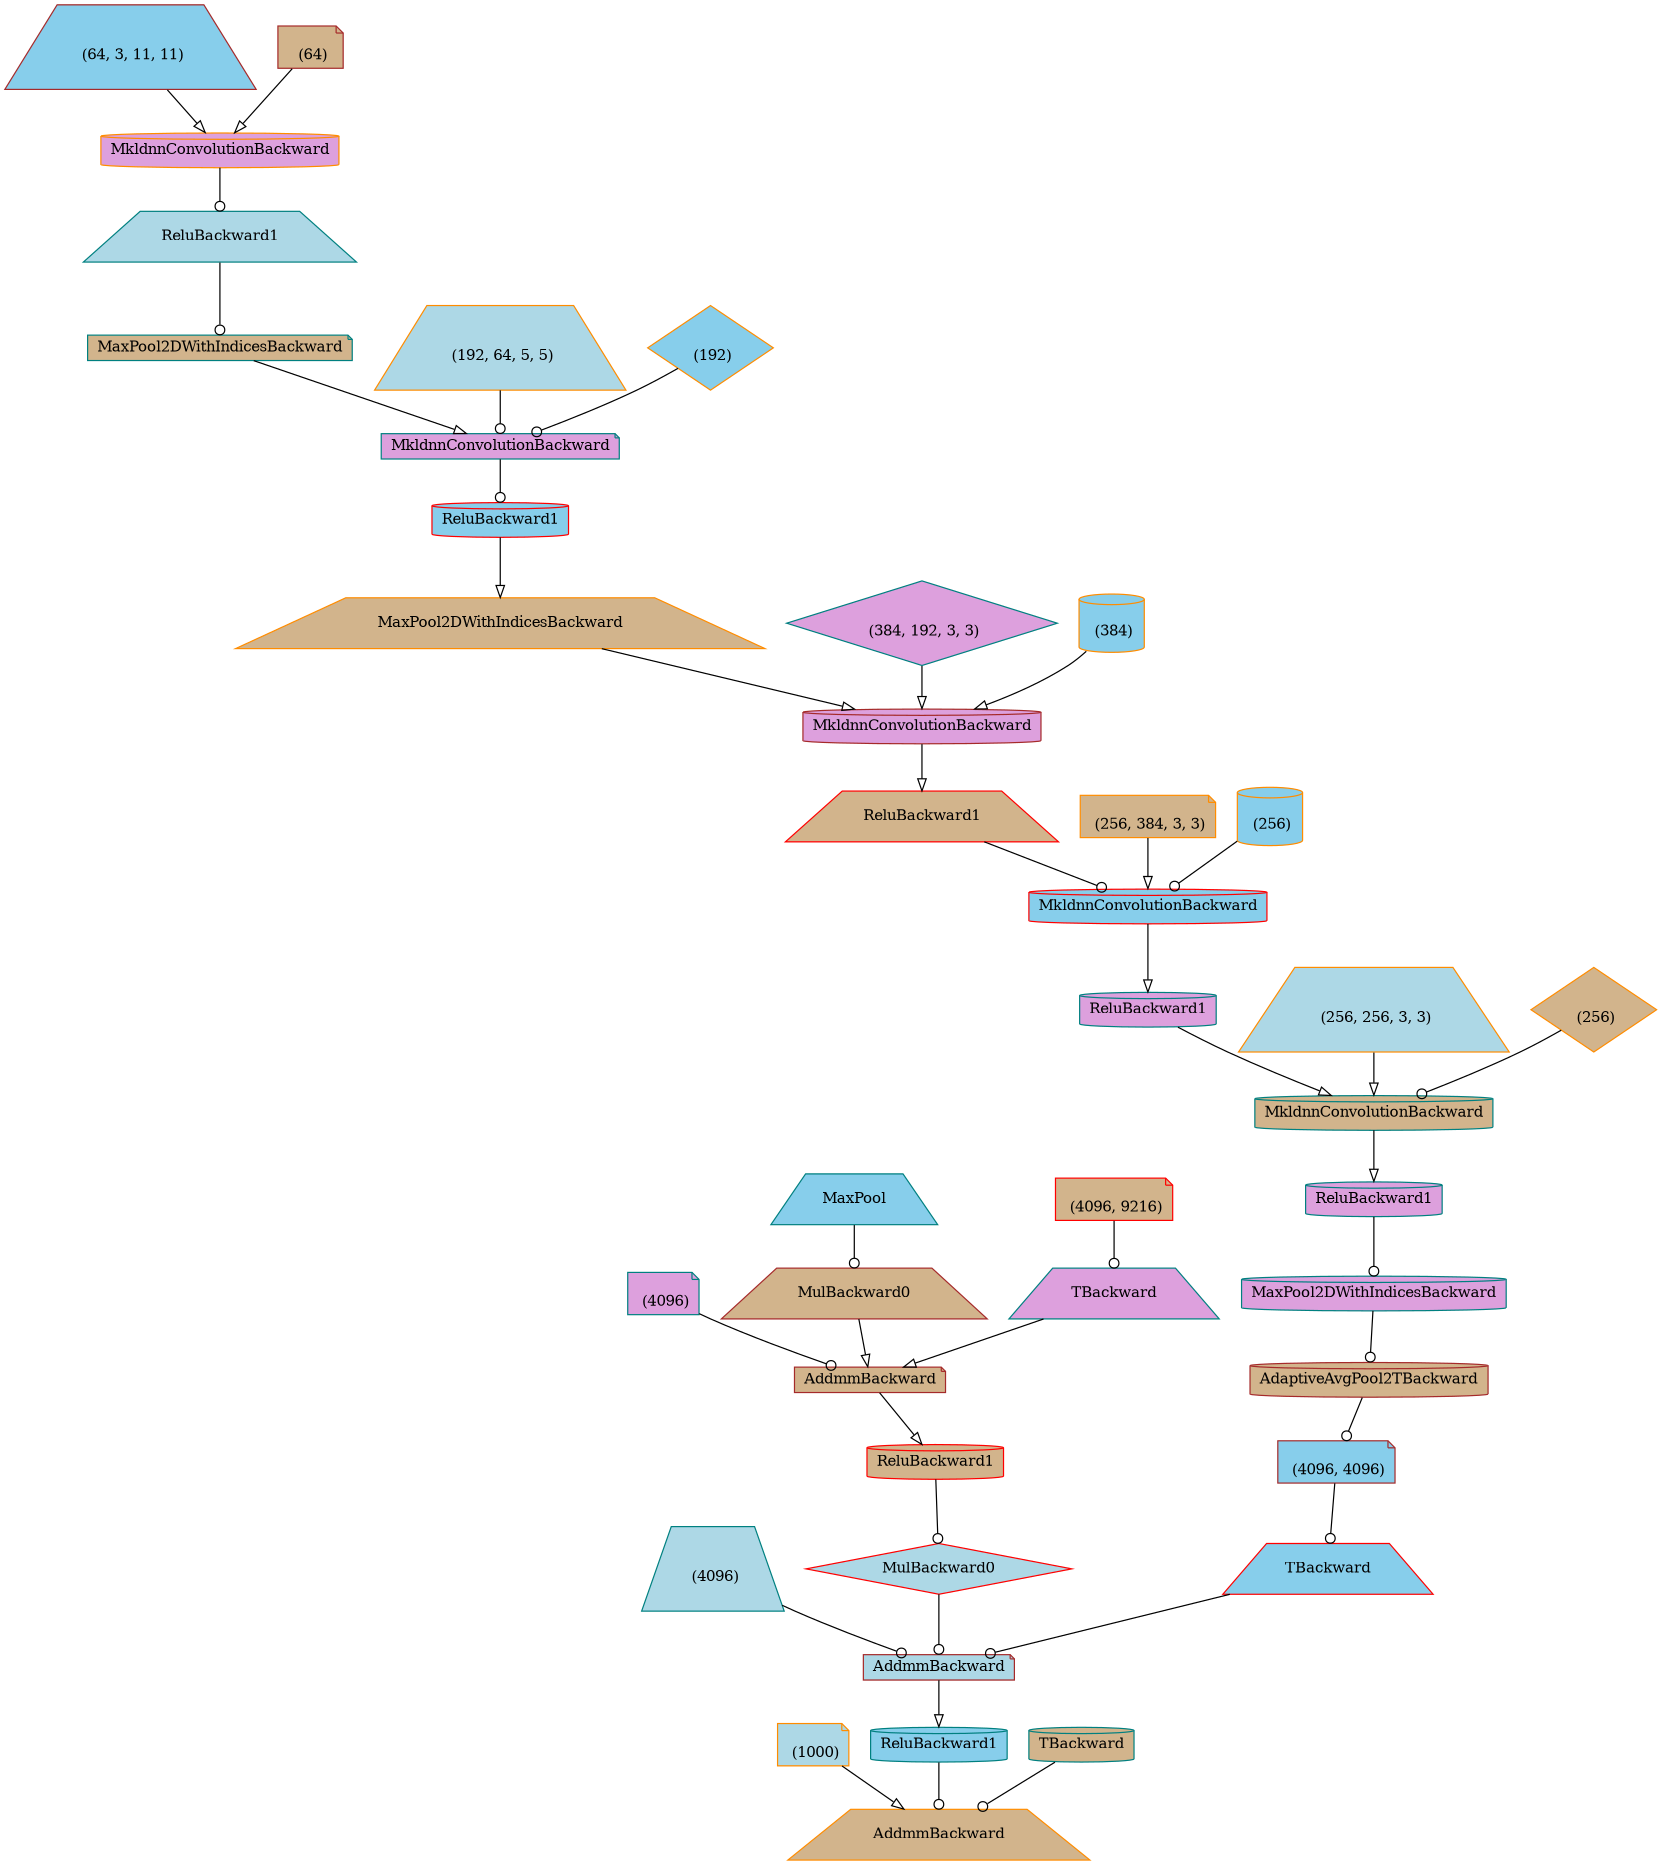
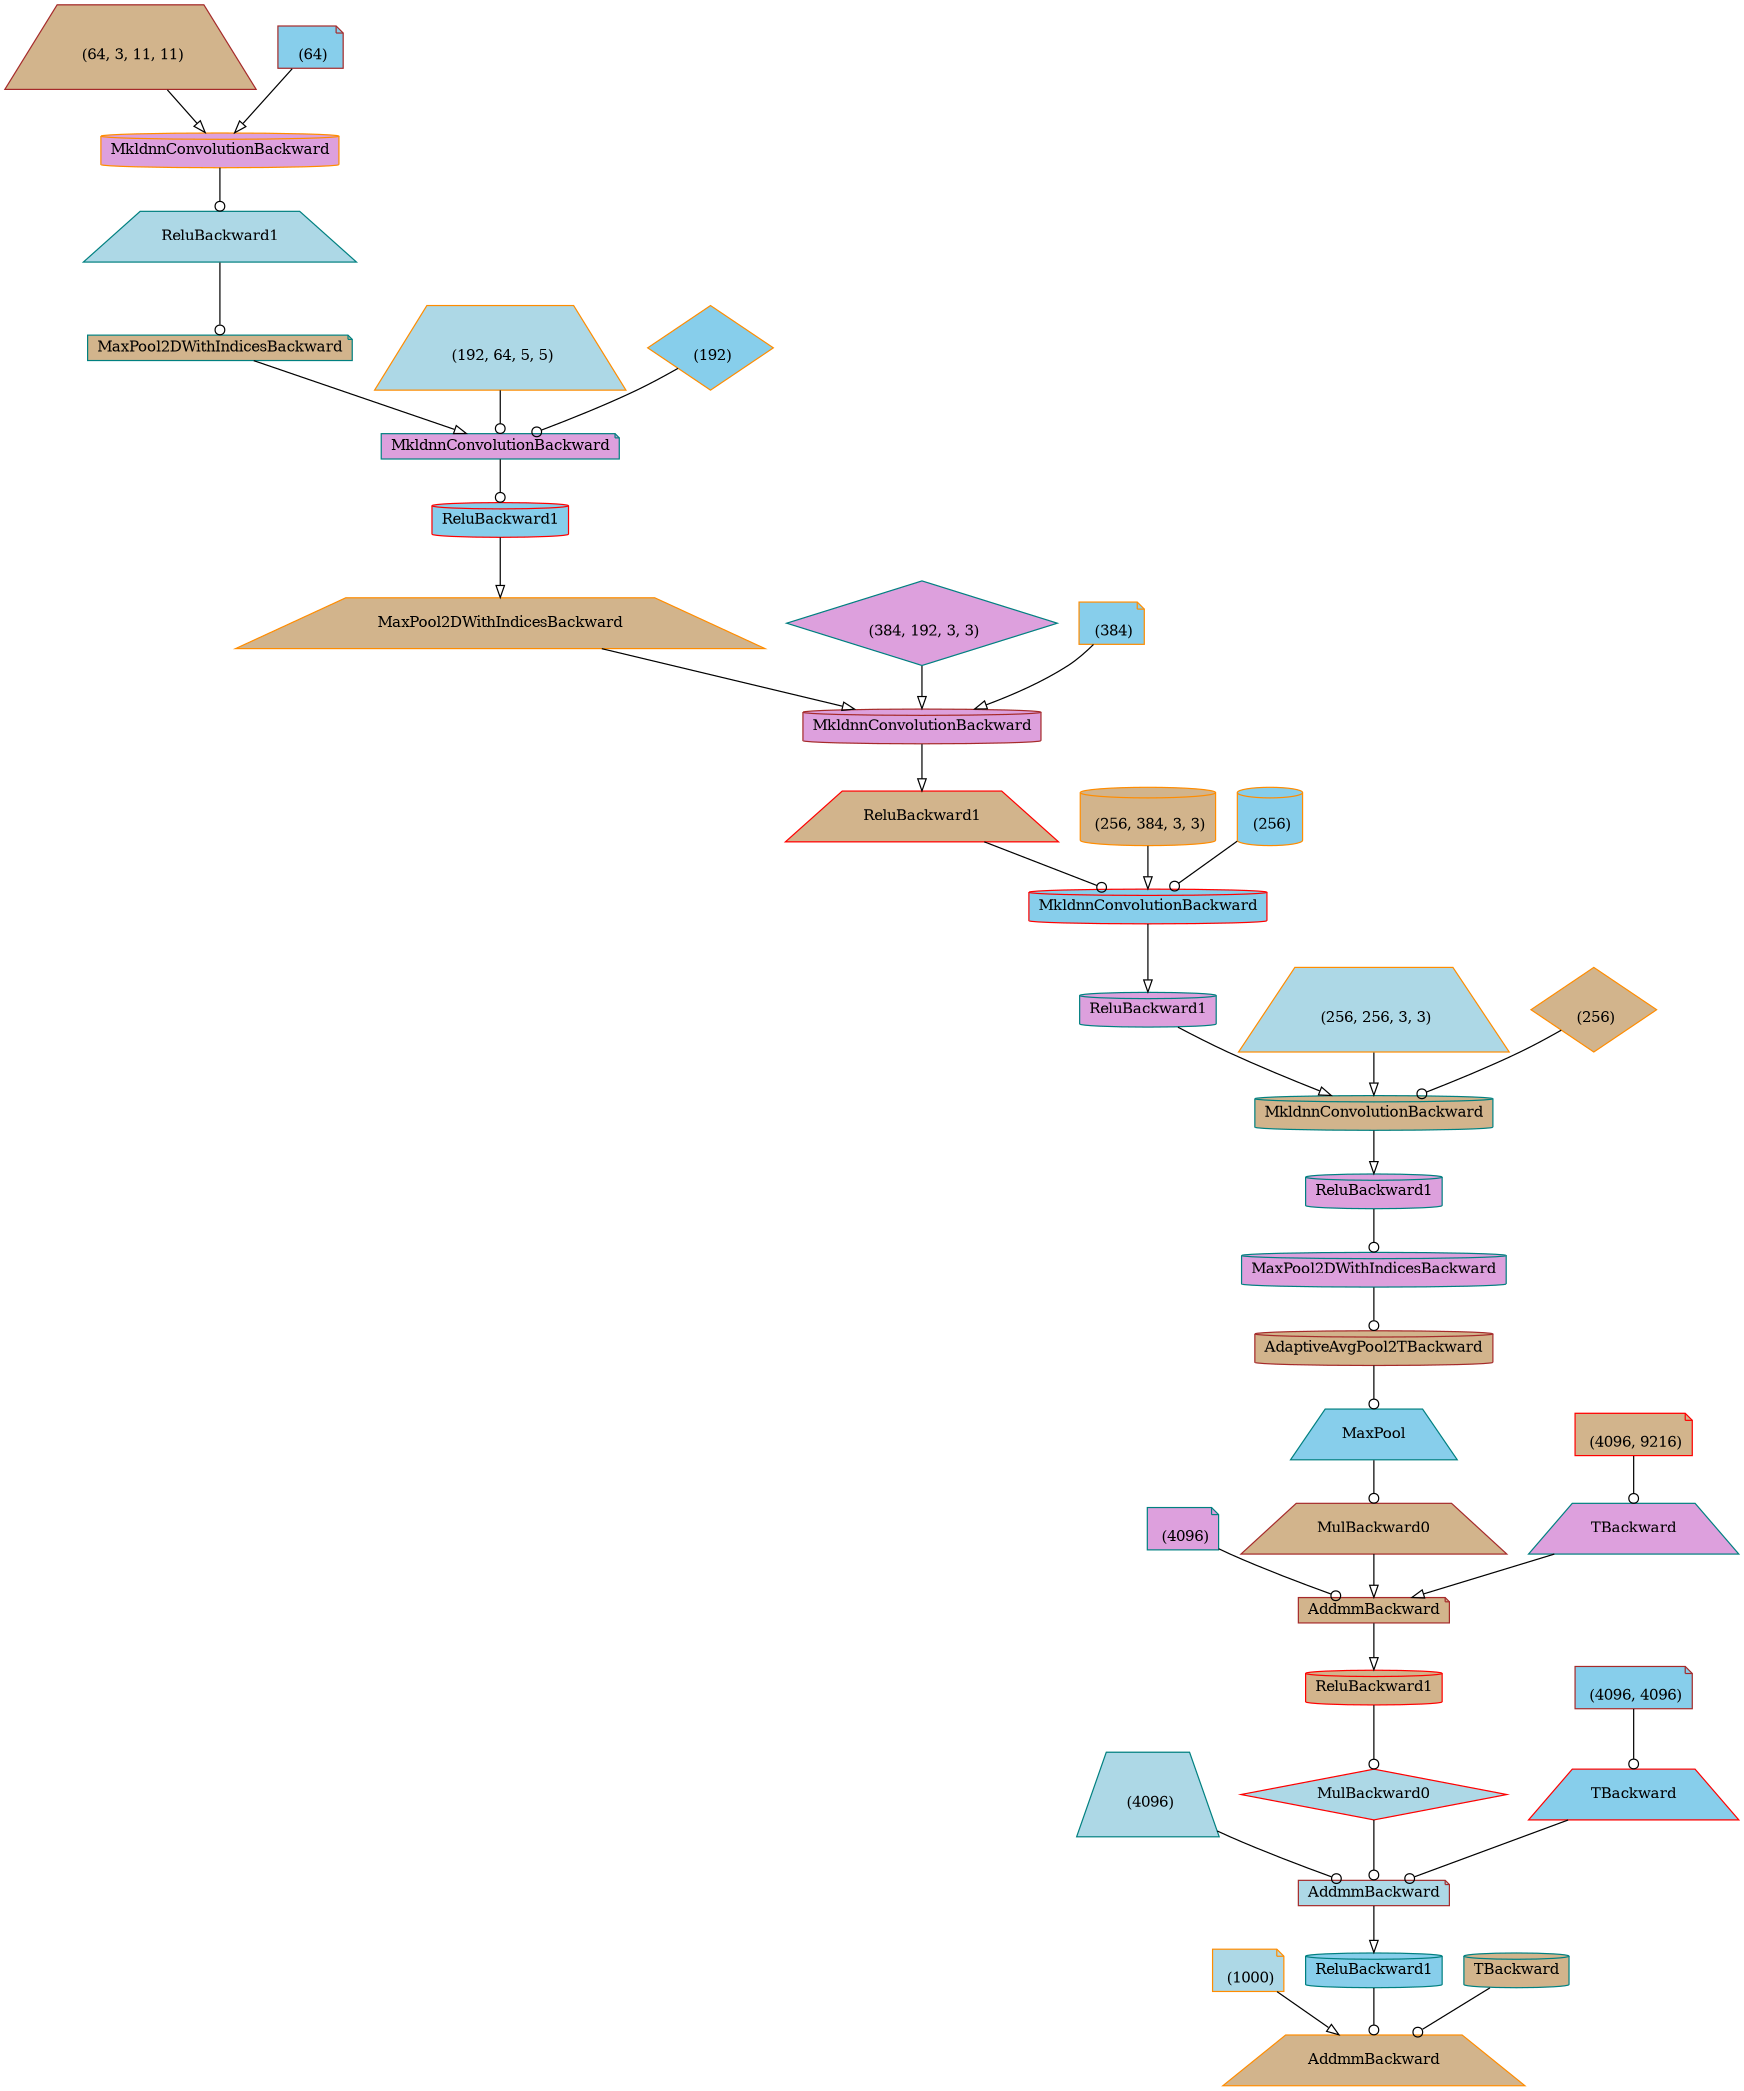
node "(64, 3, 11, 11)": fillcolor skyblue -> tan
node "(64)": fillcolor tan -> skyblue
node "(384)": shape cylinder -> note
node "(256, 384, 3, 3)": shape note -> cylinder
edge "AdaptiveAvgPool2TBackward" -> "(4096, 4096)": now "AdaptiveAvgPool2TBackward" -> "MaxPool"
